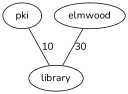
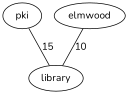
edge "pki" -- "library": label "10" -> "15"
edge "elmwood" -- "library": label "30" -> "10"
